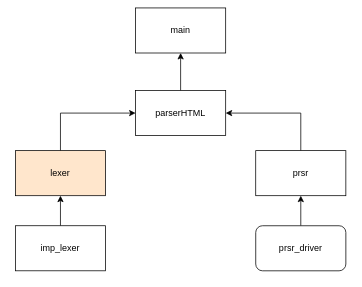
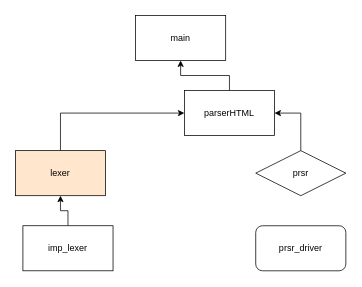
node "main": moved (180, 30) -> (180, 38)
node "parserHTML": moved (180, 113) -> (229, 113)
node "prsr": shape rectangle -> diamond
edge "prsr_driver" -> "prsr": removed
node "imp_lexer": moved (60, 248) -> (68, 248)
